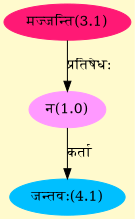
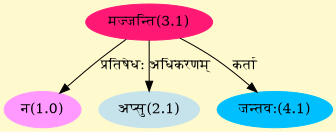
node "अप्सु(2.1)": added
edge "न(1.0)" -> "जन्तवः(4.1)": now "मज्जन्ति(3.1)" -> "जन्तवः(4.1)"
